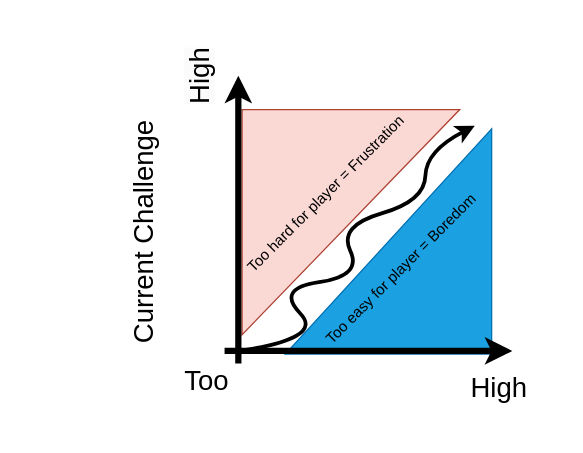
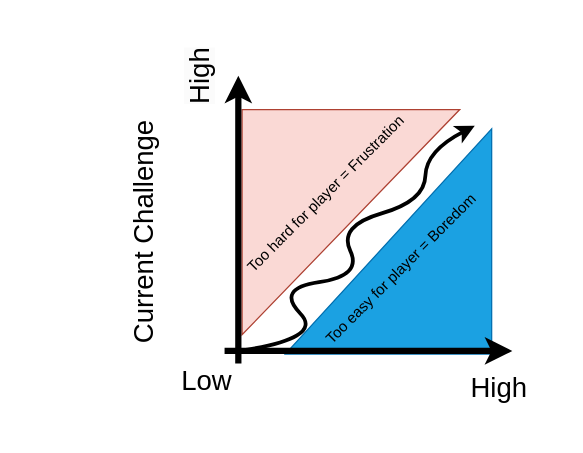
node "Too": label "Too" -> "Low"
